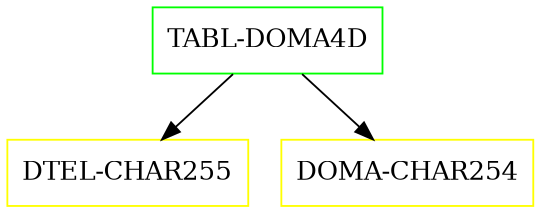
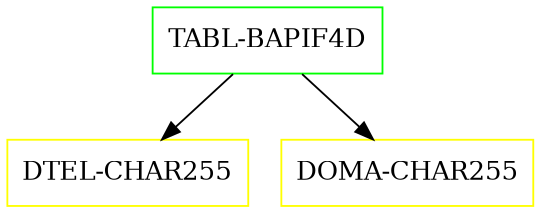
node "TABL-DOMA4D": label "TABL-DOMA4D" -> "TABL-BAPIF4D"
node "DOMA-CHAR254": label "DOMA-CHAR254" -> "DOMA-CHAR255"
